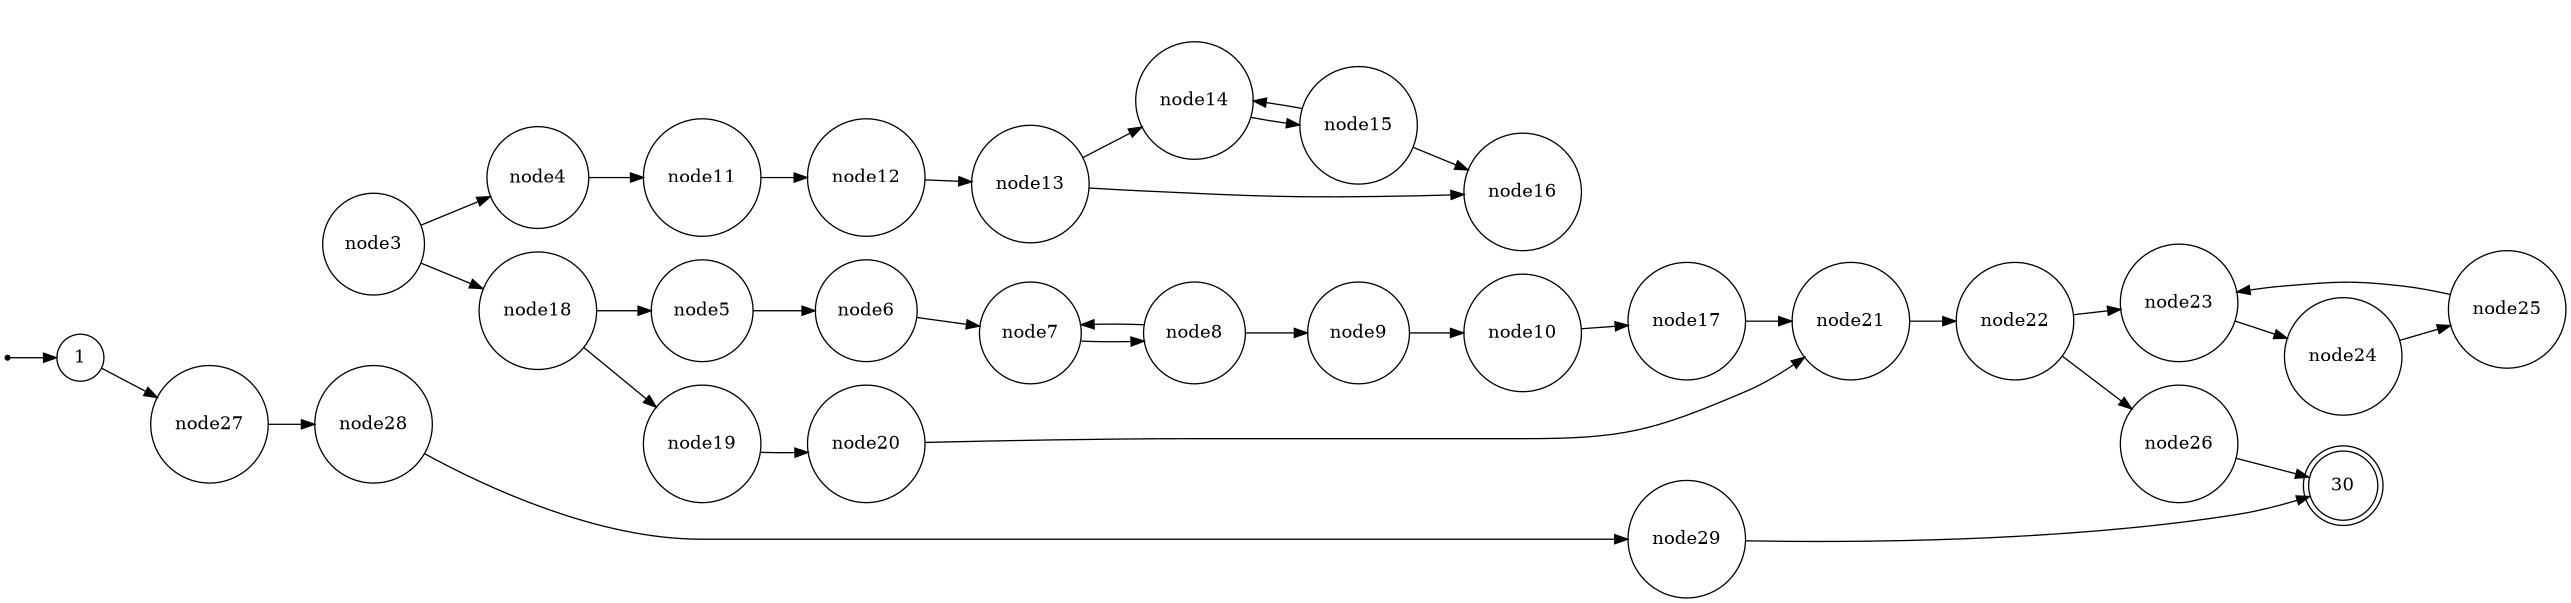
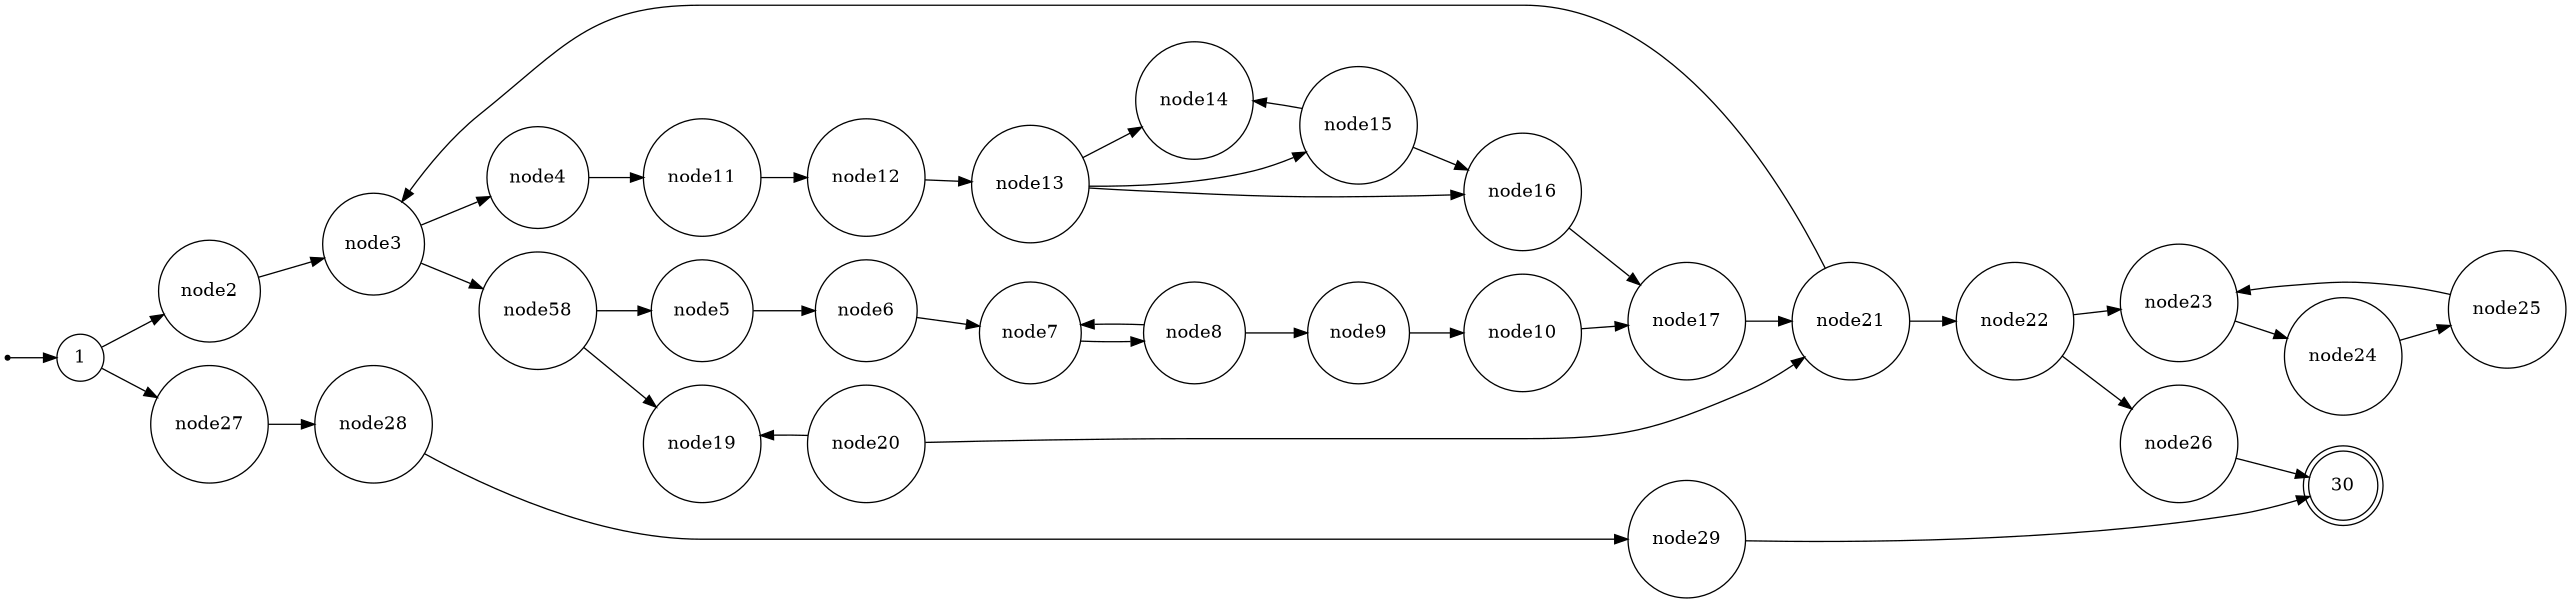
edge "node21" -> "node3": added
edge "node14" -> "node15": now "node13" -> "node15"
edge "node16" -> "node17": added
node "node2": added
node "node18": label "node18" -> "node58"
edge "node19" -> "node20": reversed
